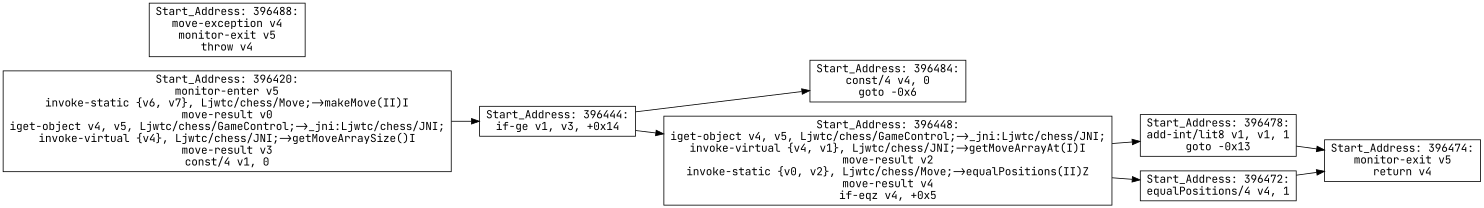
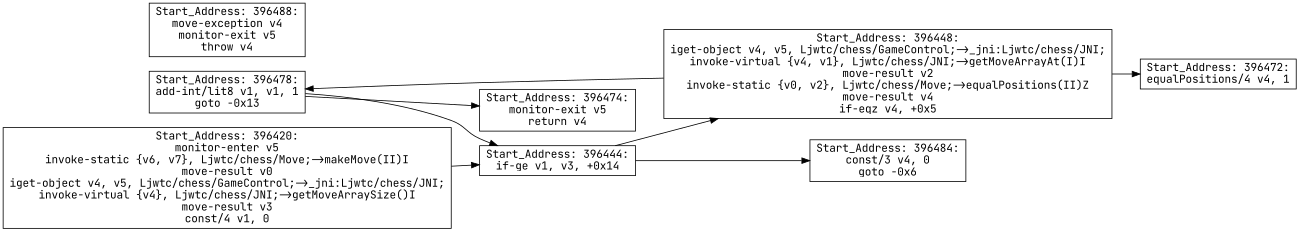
node "Start_Address: 396484: const/4 v4, 0 goto -0x6": label "Start_Address: 396484: const/4 v4, 0 goto -0x6" -> "Start_Address: 396484: const/3 v4, 0 goto -0x6"
edge "Start_Address: 396478: add-int/lit8 v1, v1, 1 goto -0x13" -> "Start_Address: 396444: if-ge v1, v3, +0x14": added
edge "Start_Address: 396472: equalPositions/4 v4, 1" -> "Start_Address: 396474: monitor-exit v5 return v4": removed
